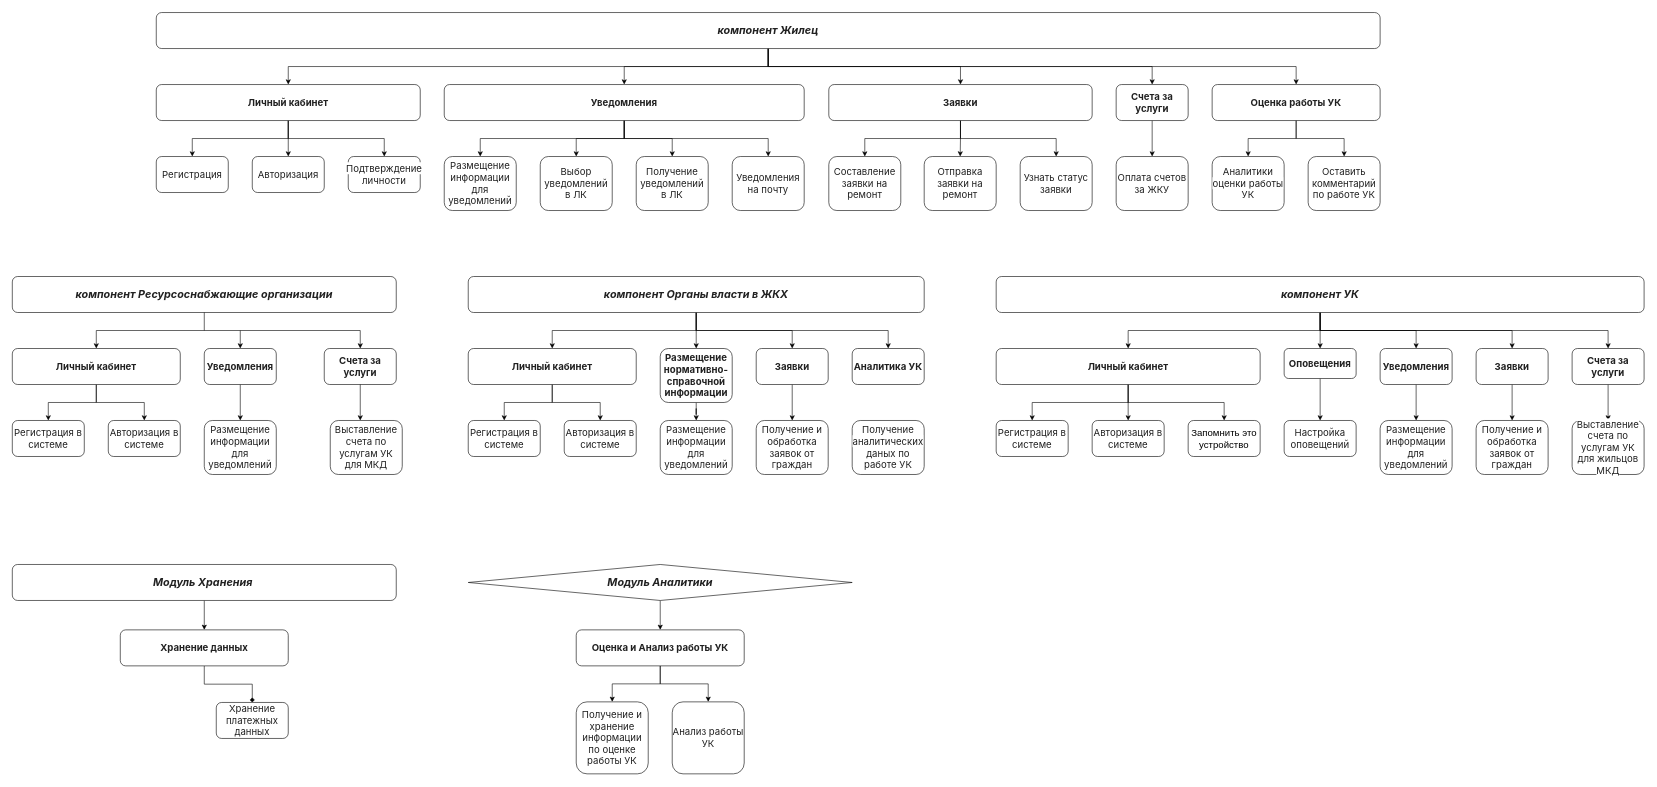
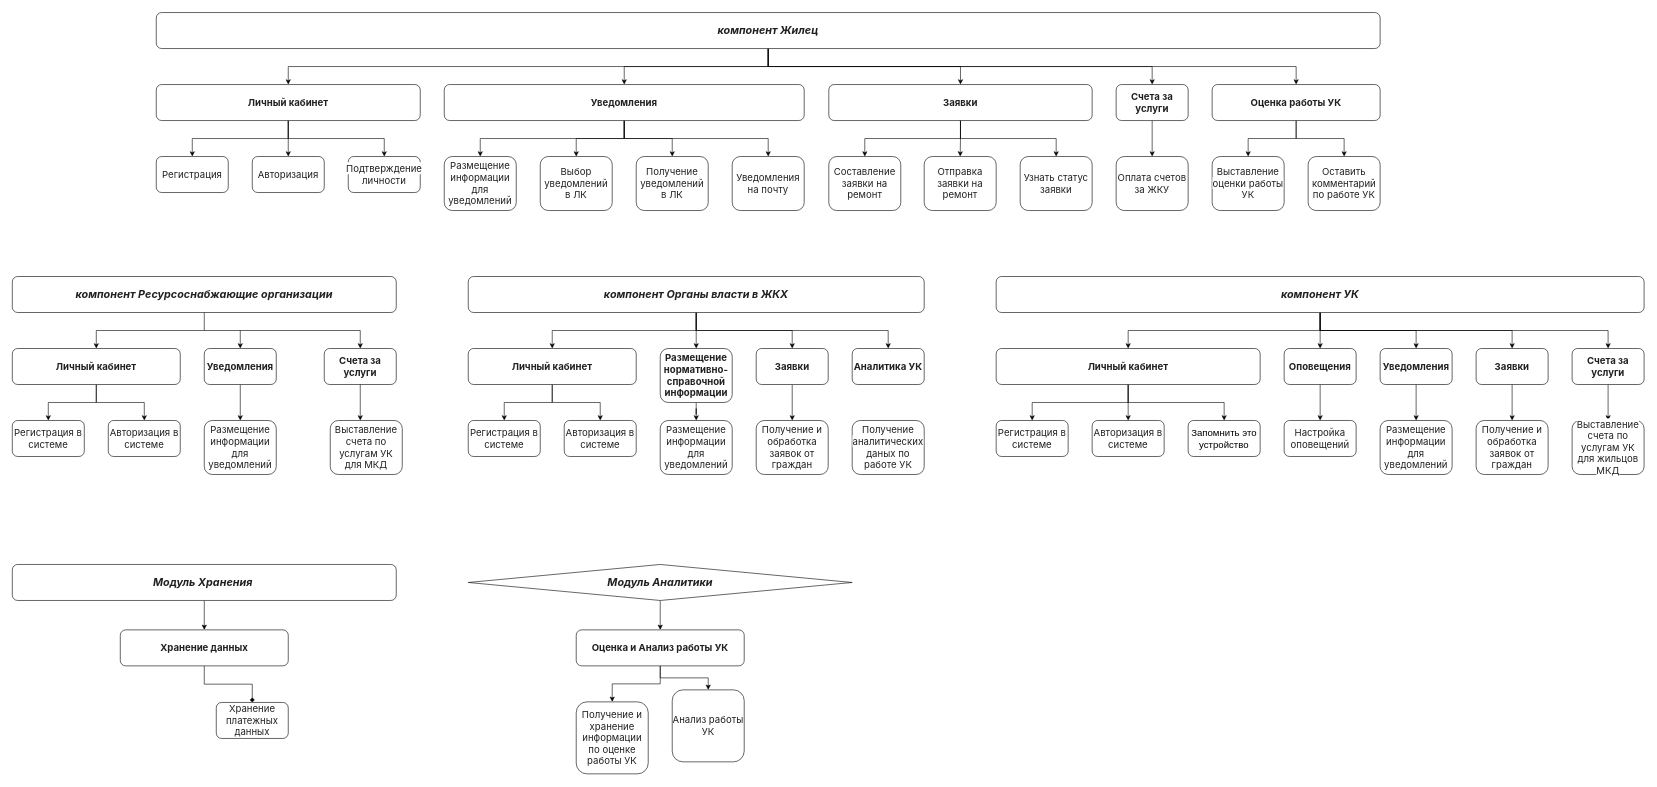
node "Аналитики оценки работы УК": label "Аналитики оценки работы УК" -> "Выставление оценки работы УК"
node "Оповещения": size 72x30 -> 72x36
node "Анализ работы УК": moved (708, 738) -> (708, 726)
